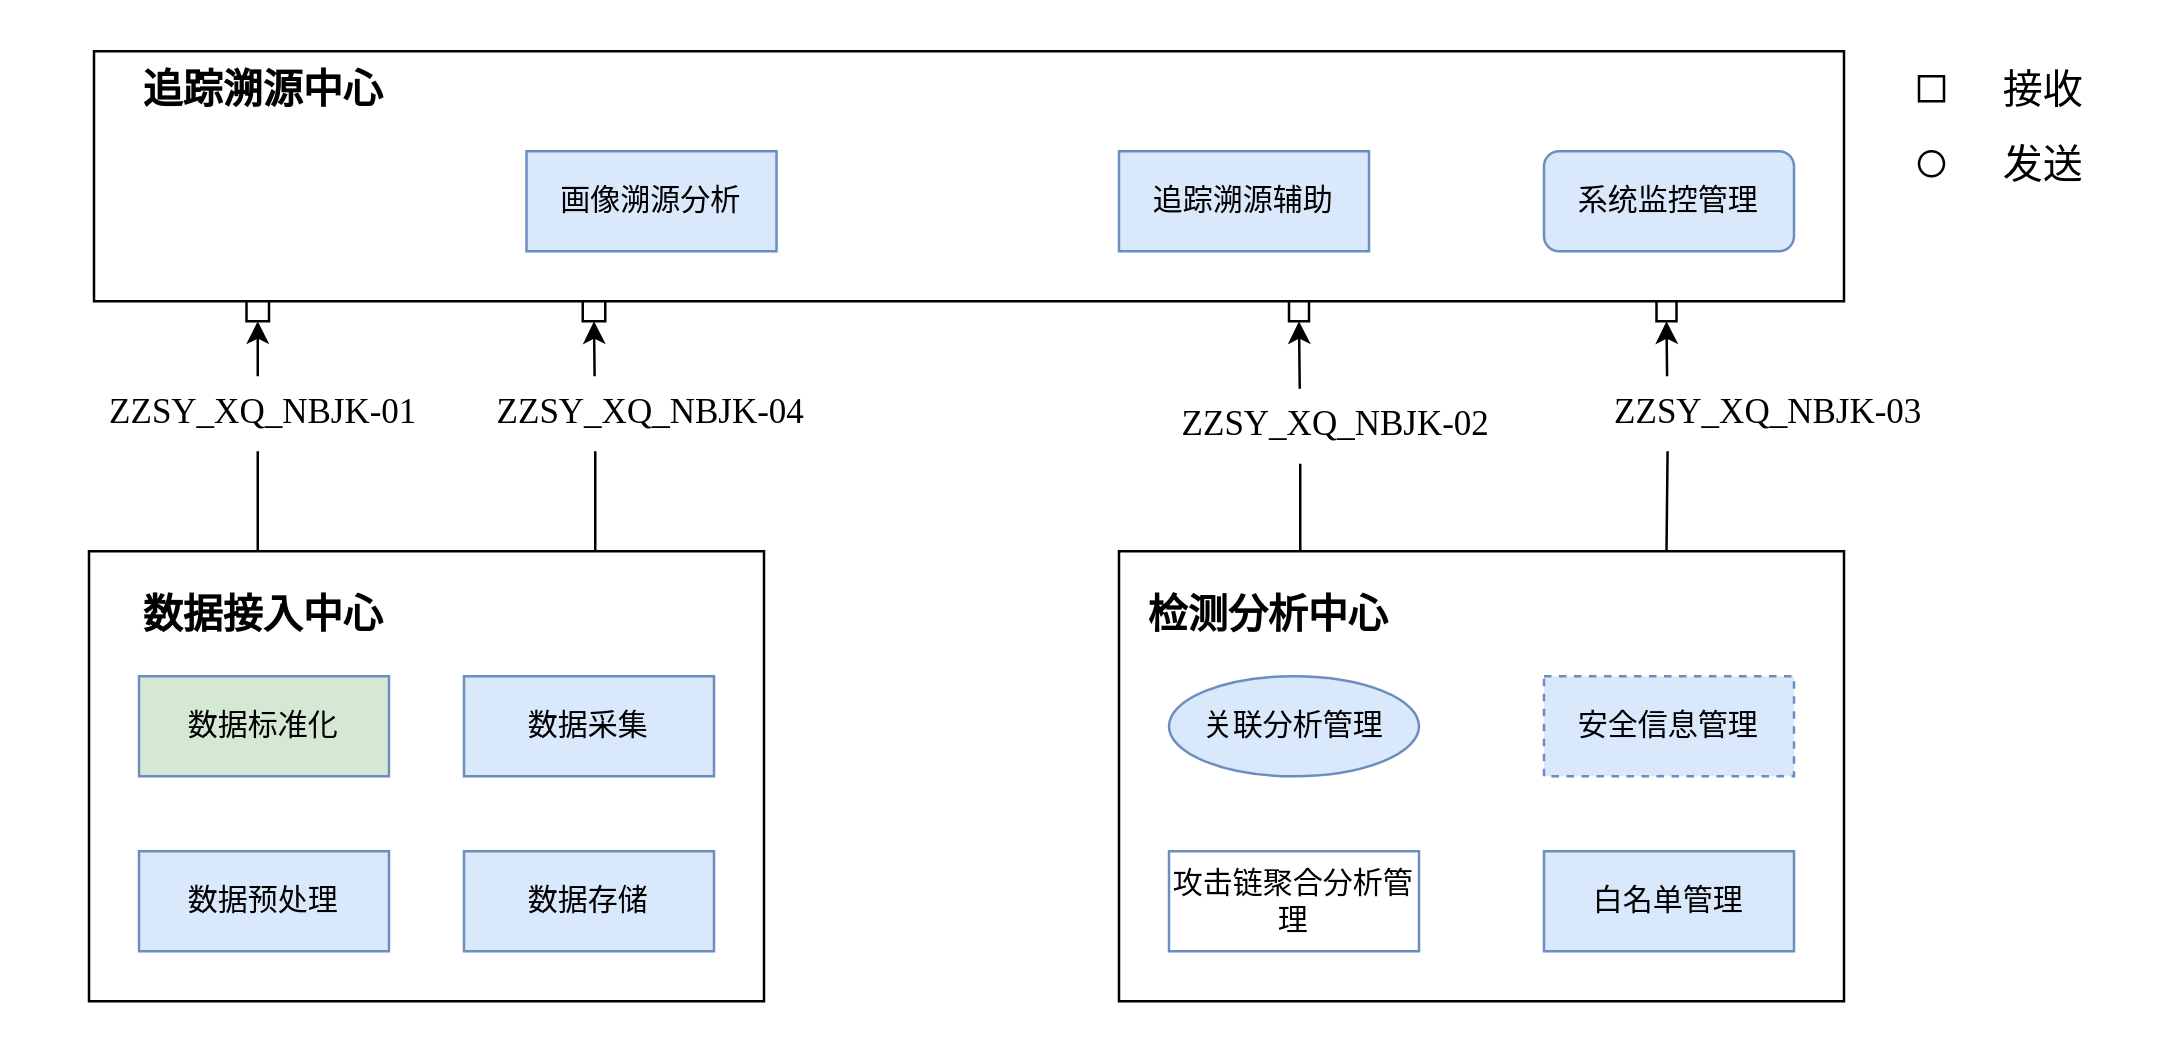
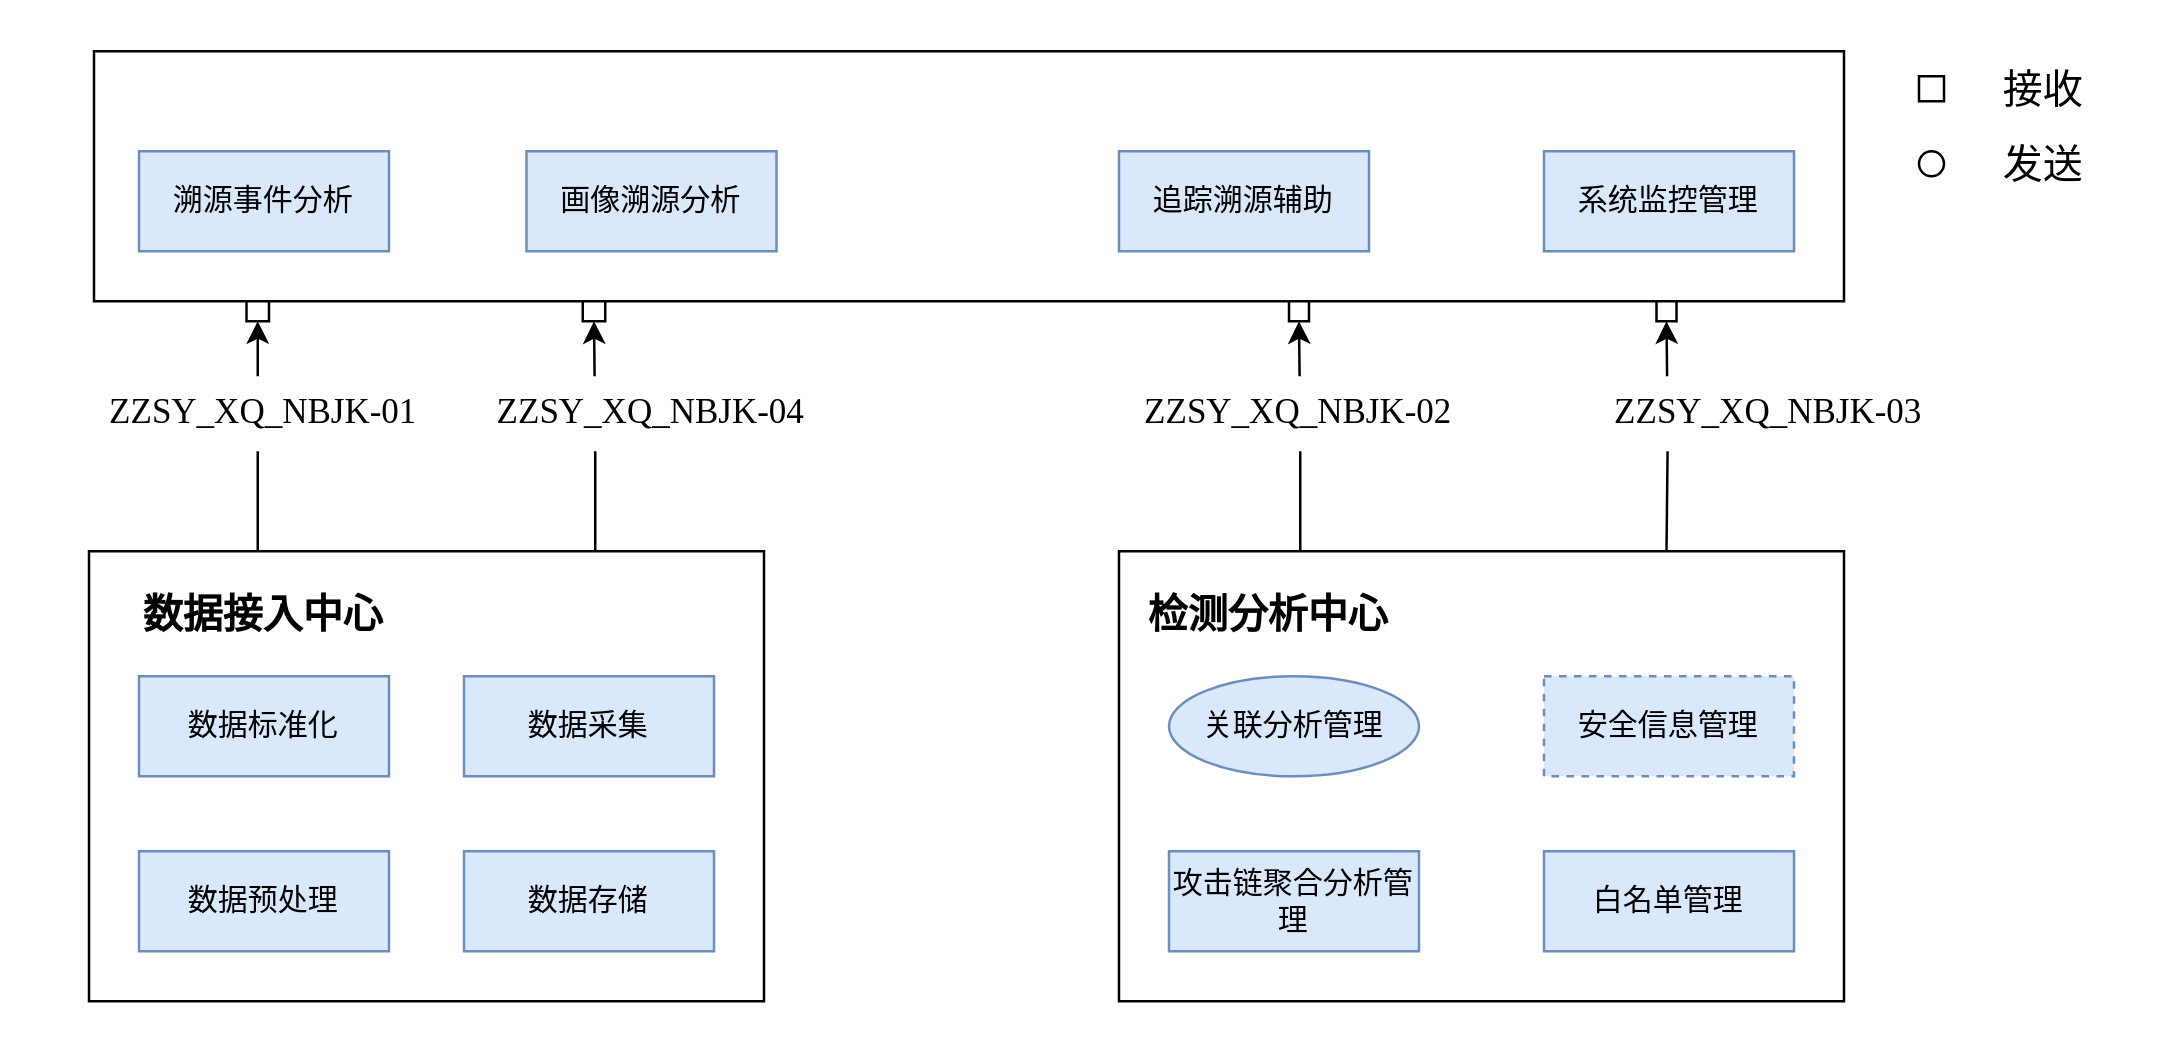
node "追踪溯源中心": removed
node "溯源事件分析": added
node "系统监控管理": shape rounded rectangle -> rectangle
node "ZZSY_XQ_NBJK-02": moved (1336, 426) -> (1299, 414)
node "数据标准化": fillcolor #d5e8d4 -> #dae8fc
node "攻击链聚合分析管理": fillcolor #ffffff -> #dae8fc
